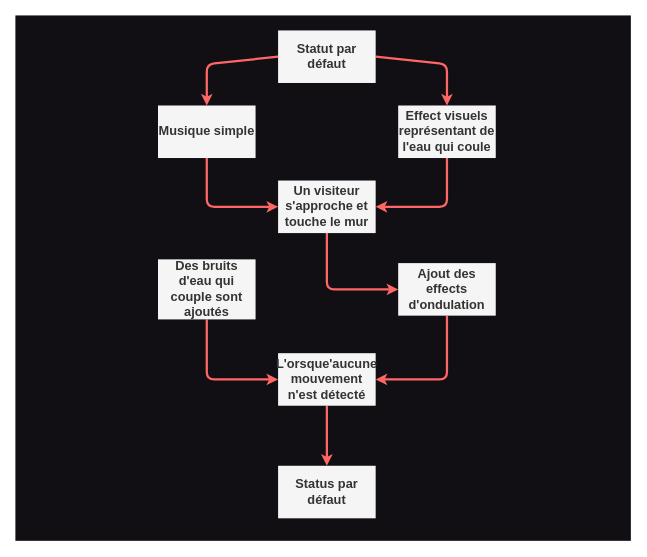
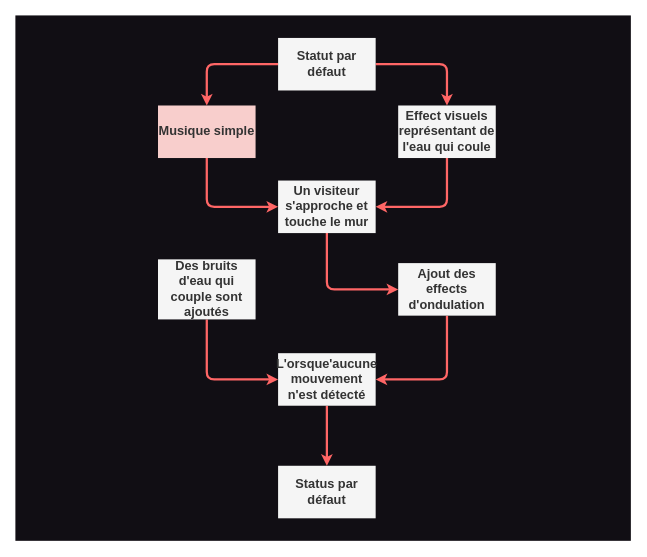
node "Statut par défaut": moved (327, 57) -> (327, 64)
node "Musique simple": fillcolor #f5f5f5 -> #f8cecc
